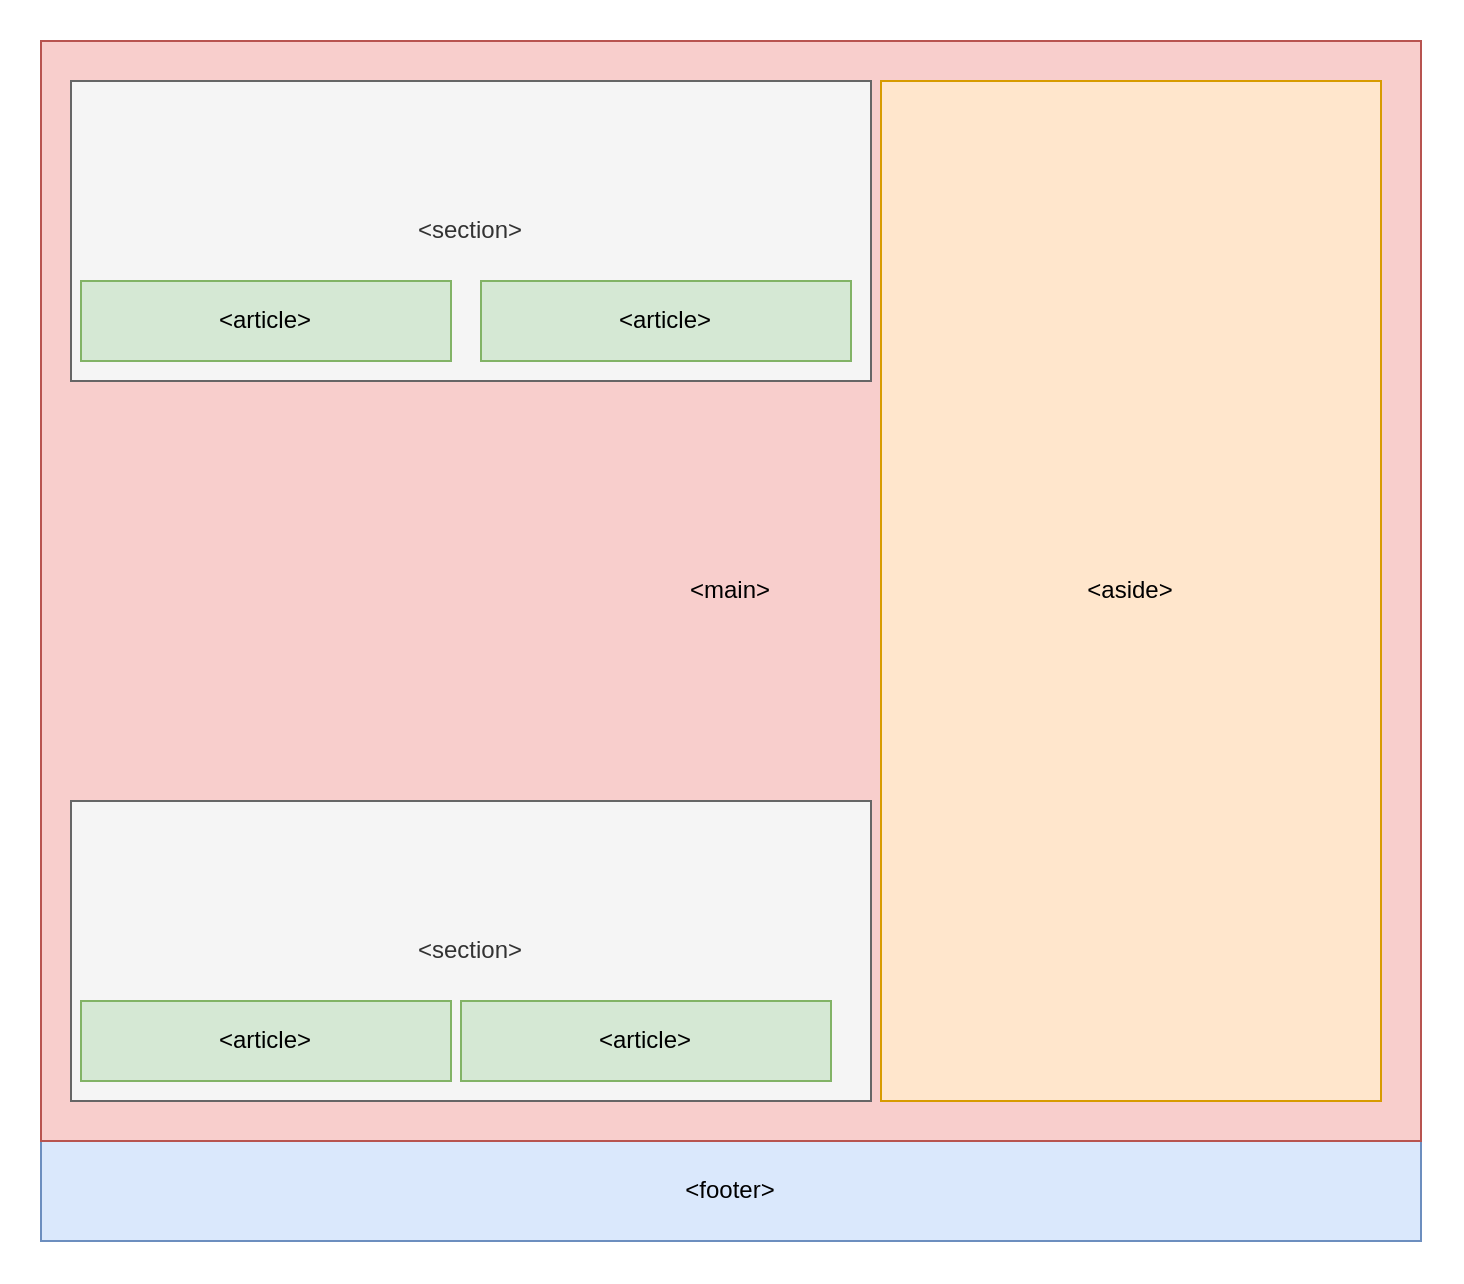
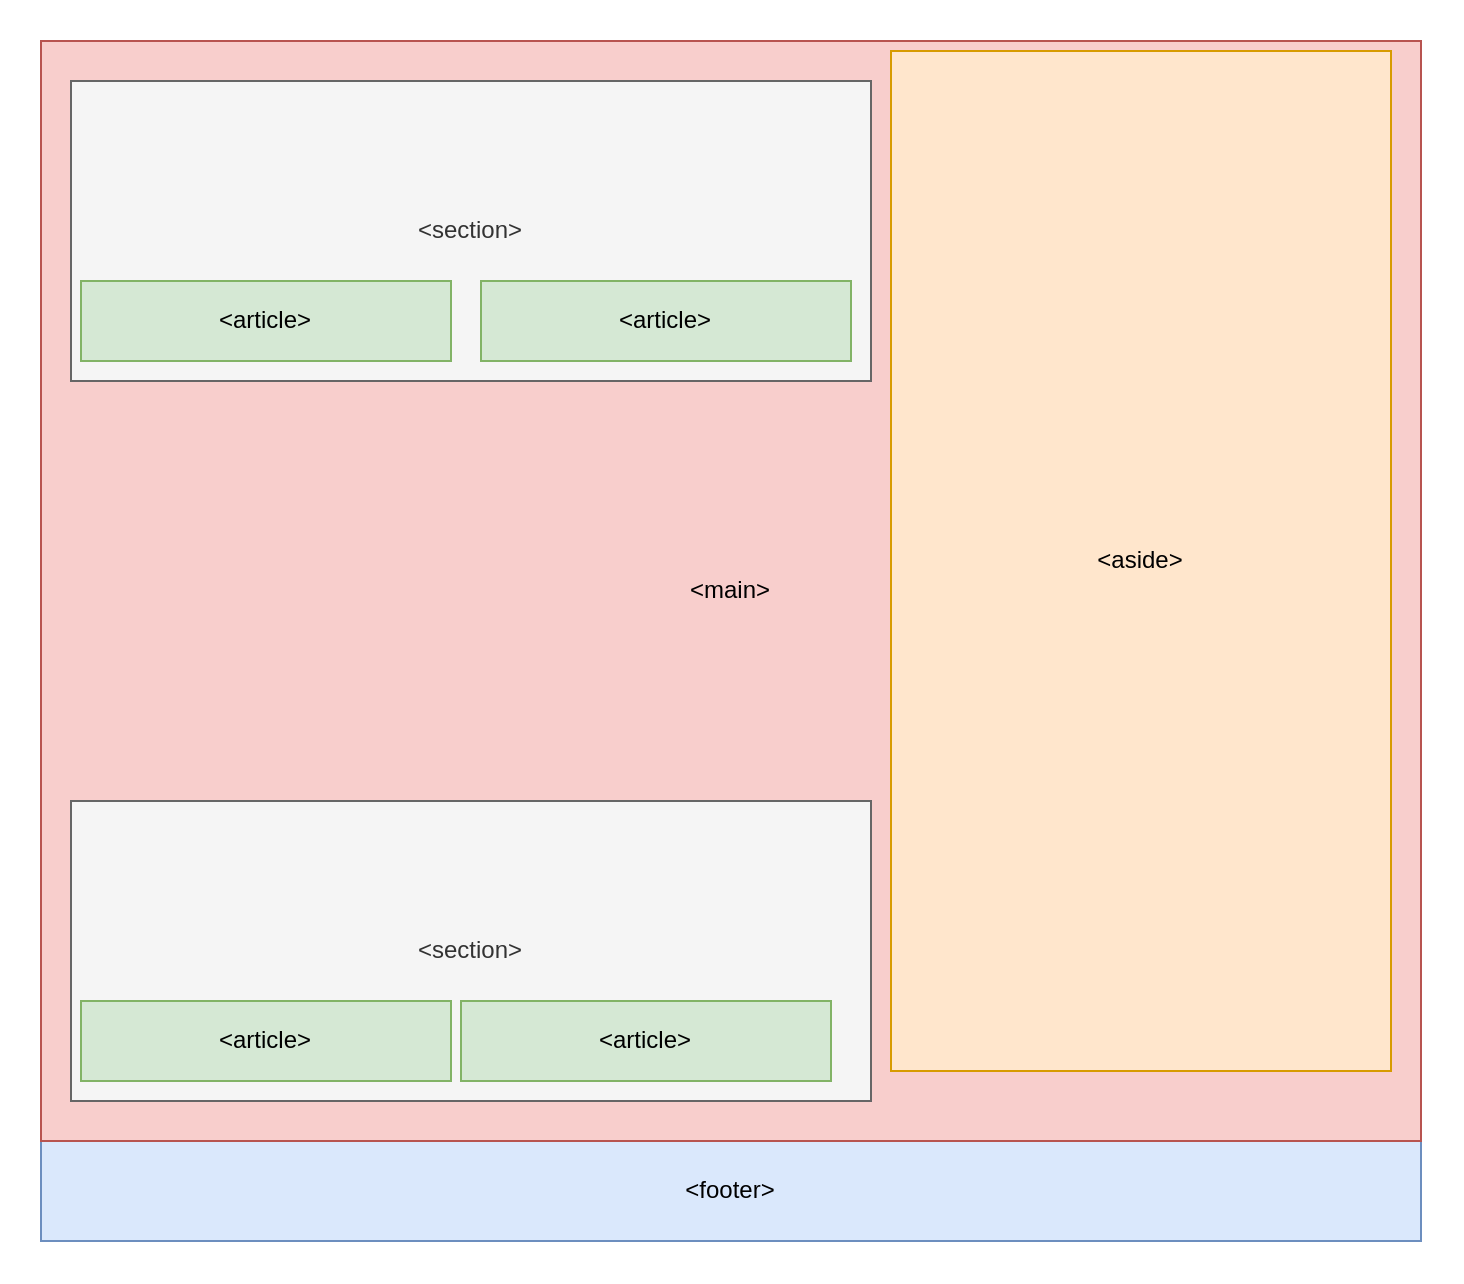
node "<aside>": moved (1131, 591) -> (1141, 561)
